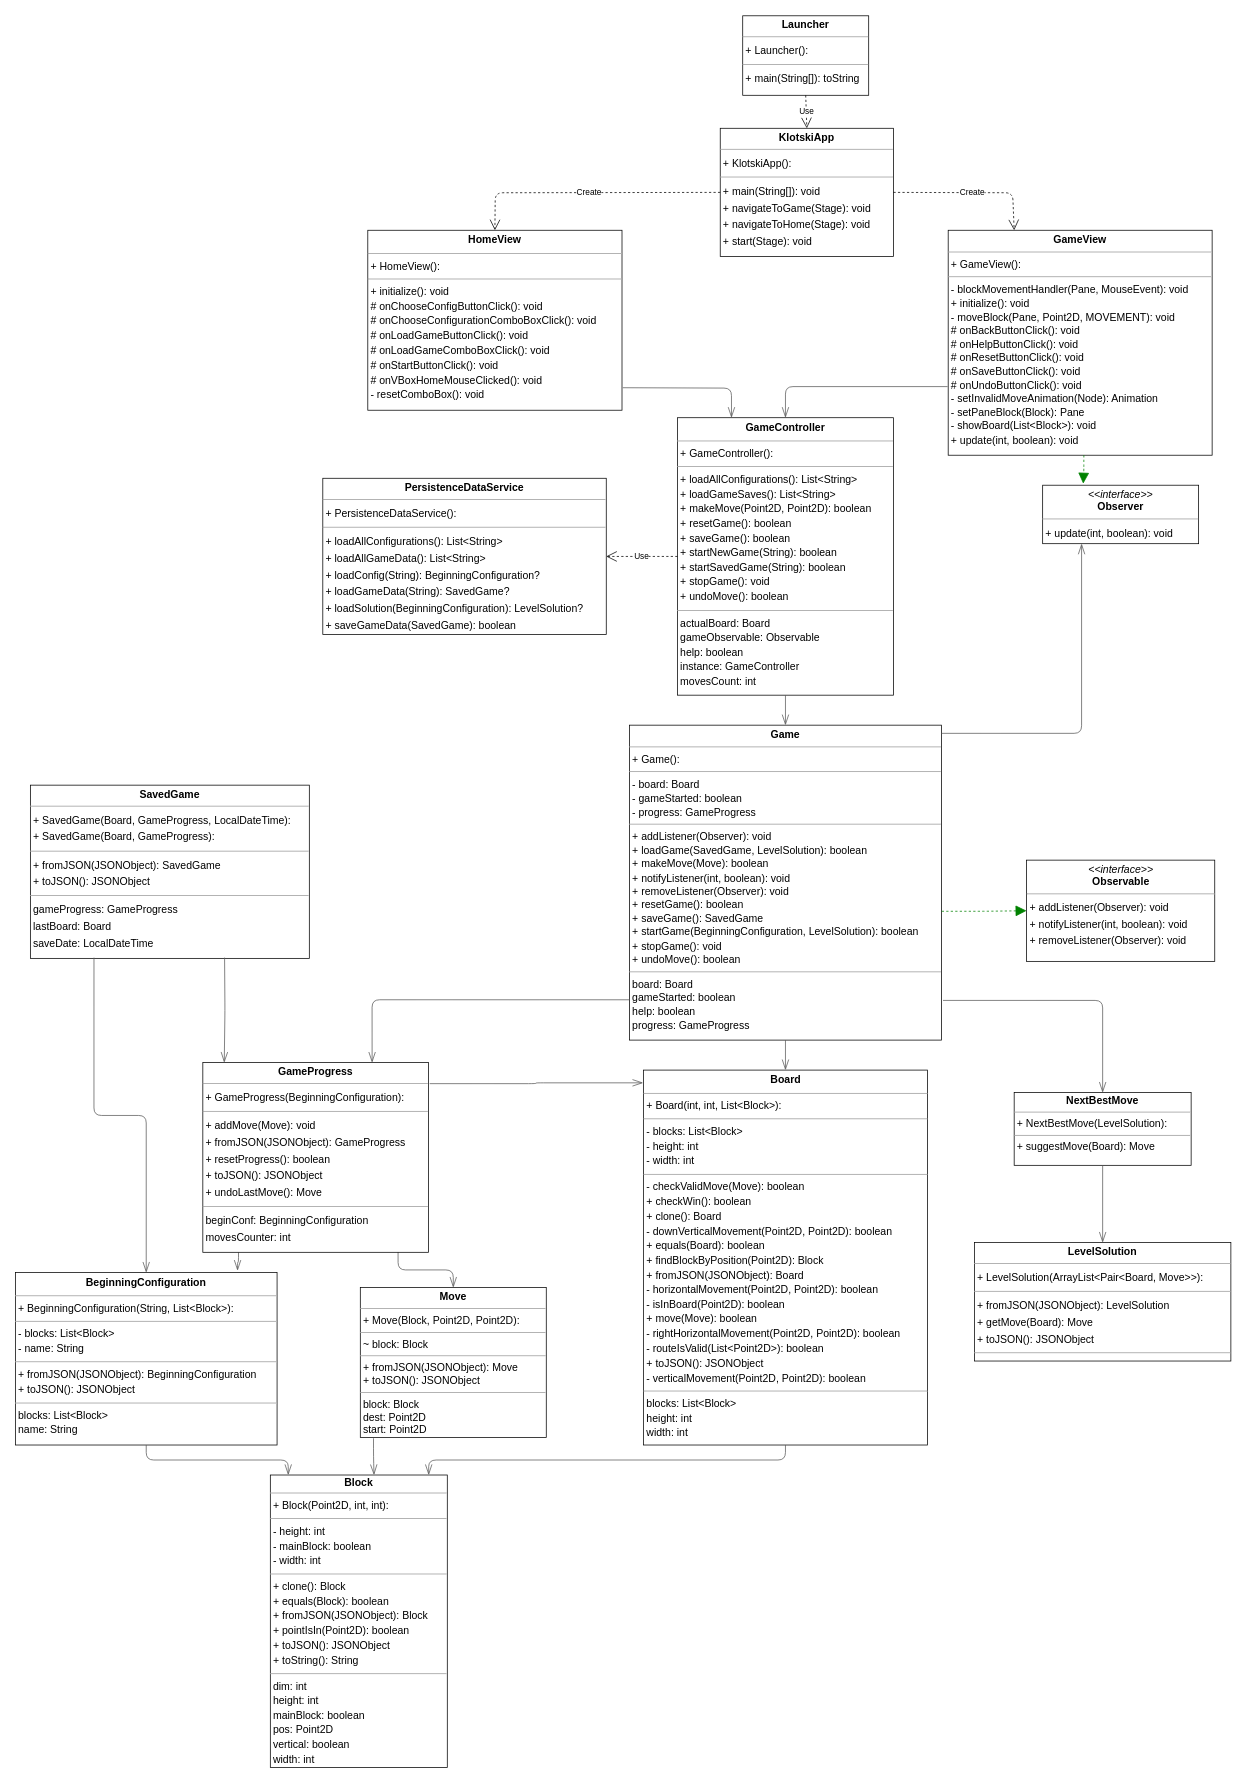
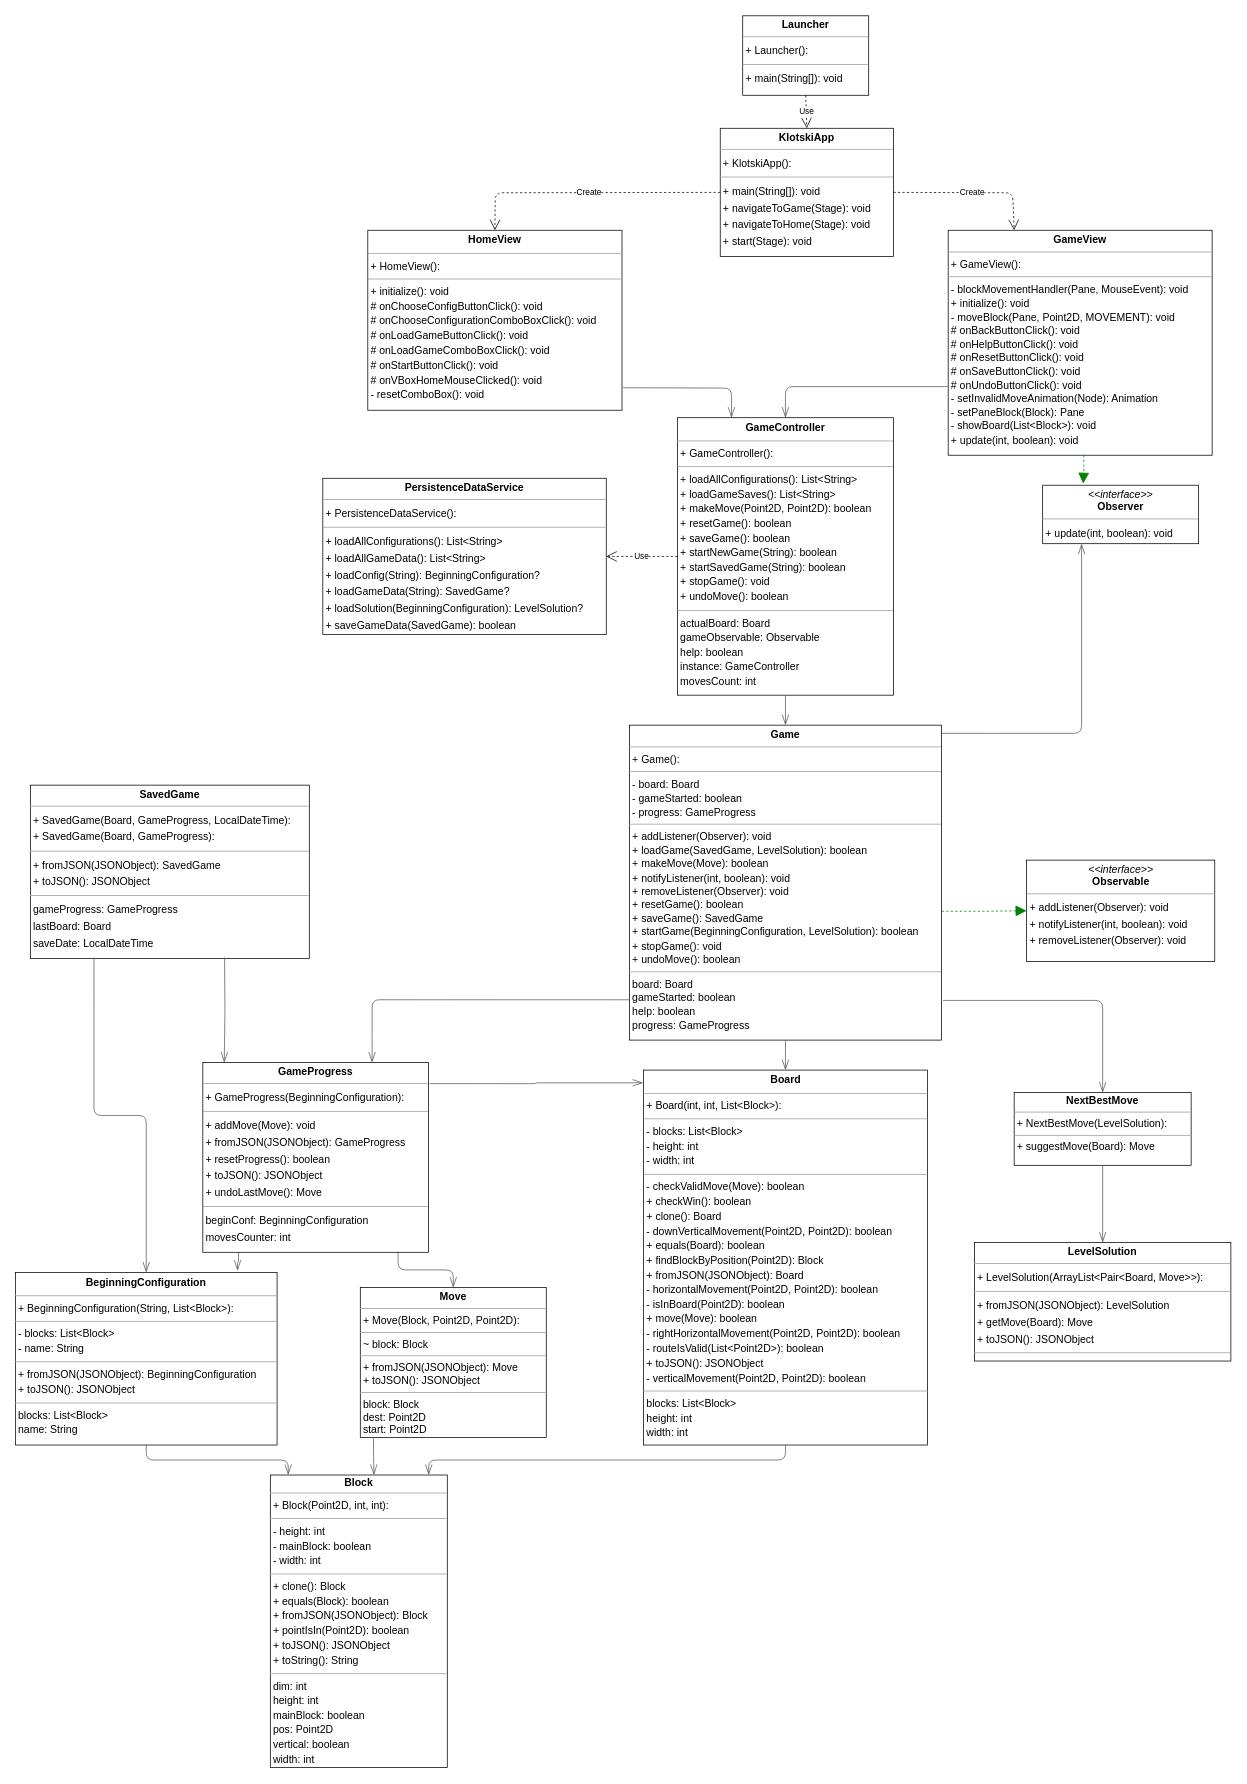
node "Launcher + Launcher(): + main(String[]): toString": label "Launcher + Launcher(): + main(String[]): toString" -> "Launcher + Launcher(): + main(String[]): void"
